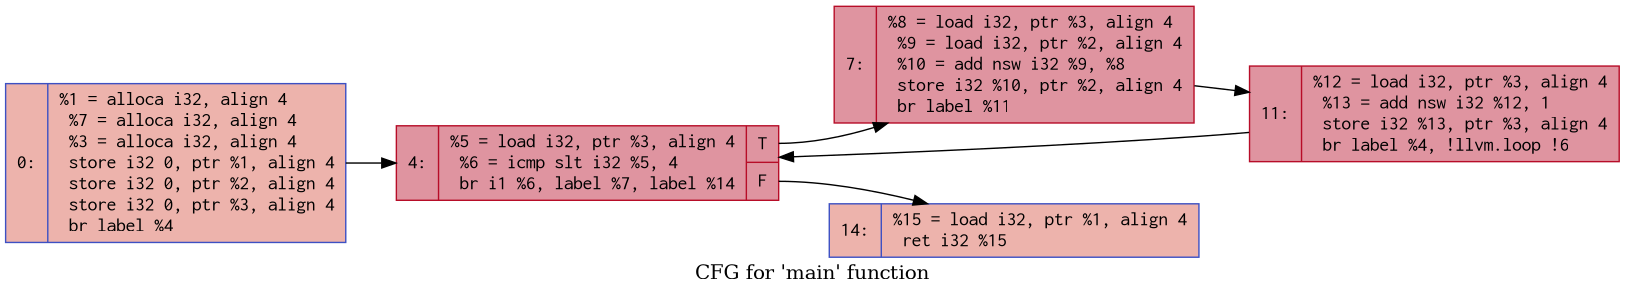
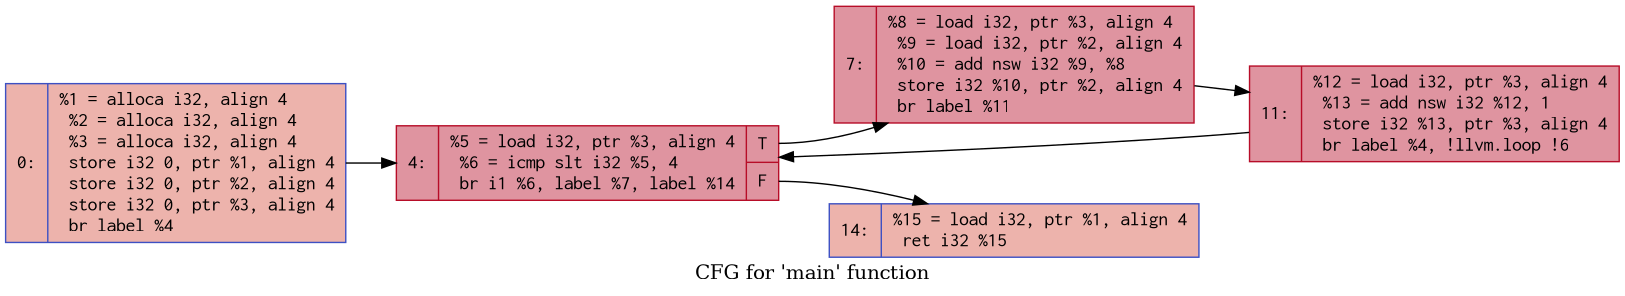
node "0:": text "%7 = alloca i32, align 4" -> "%2 = alloca i32, align 4"
